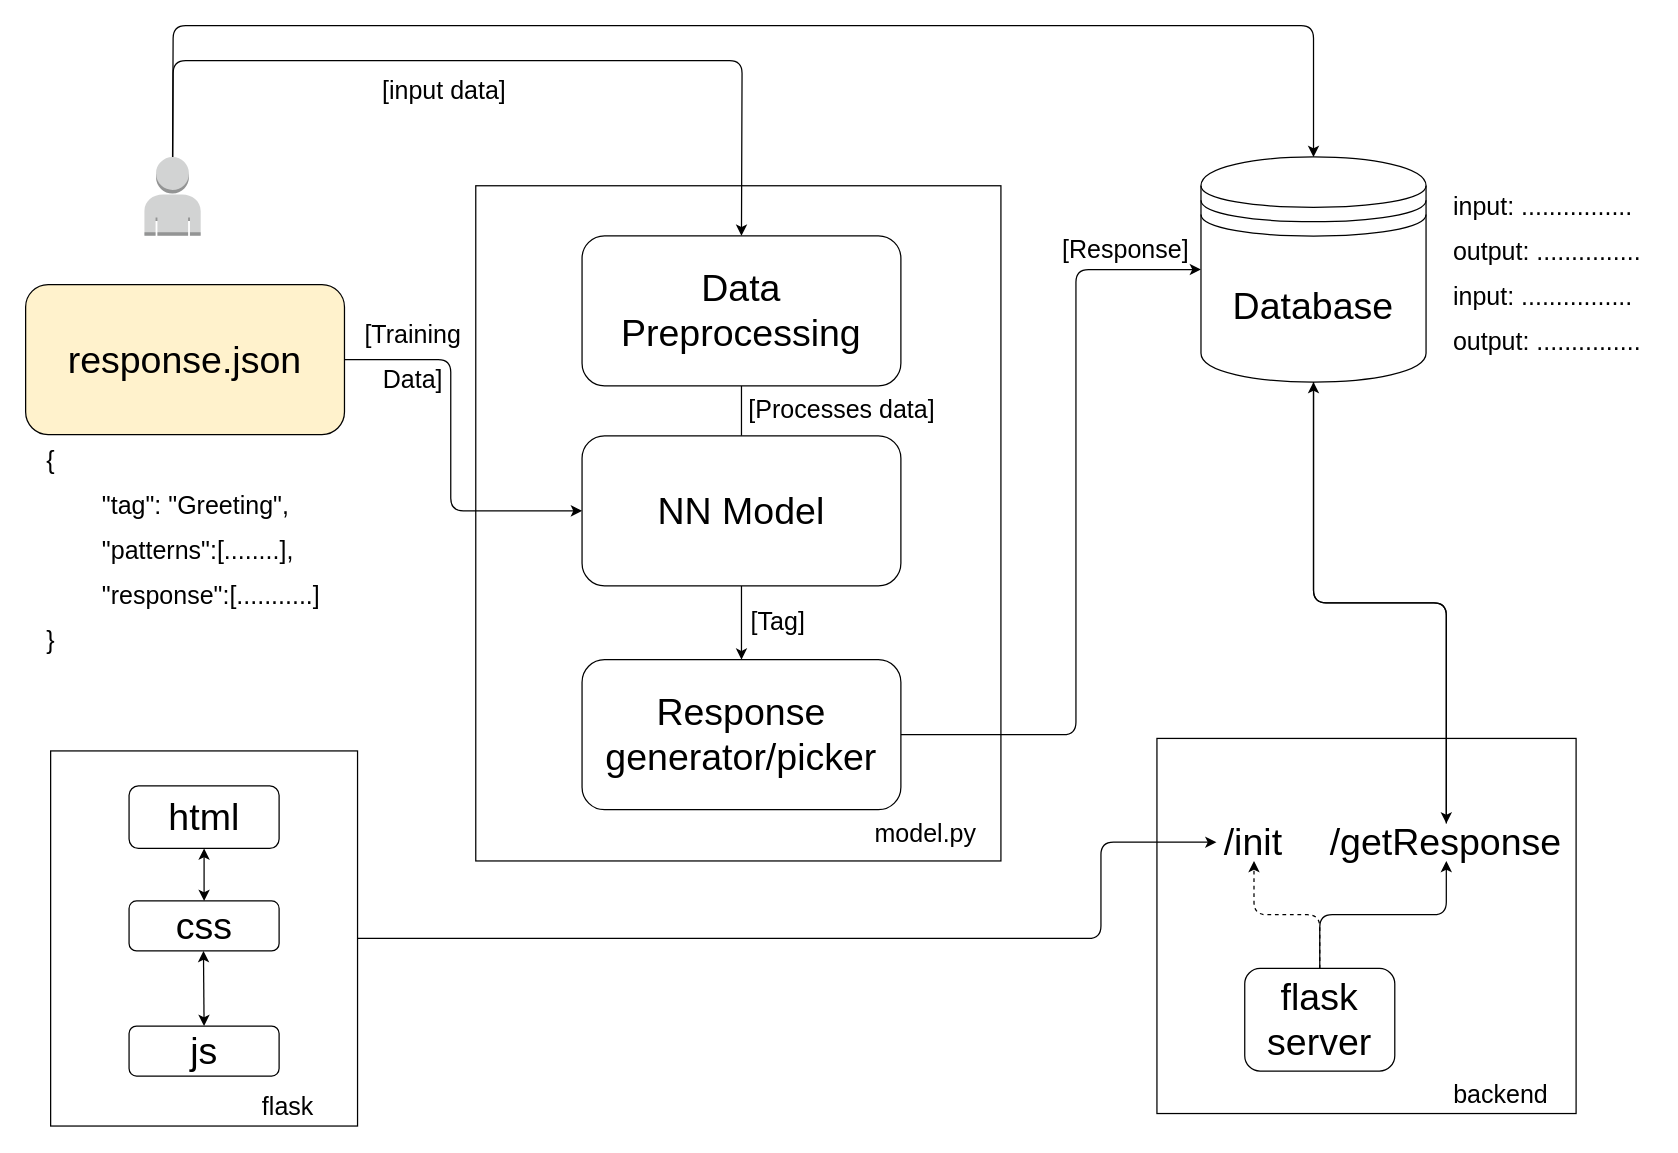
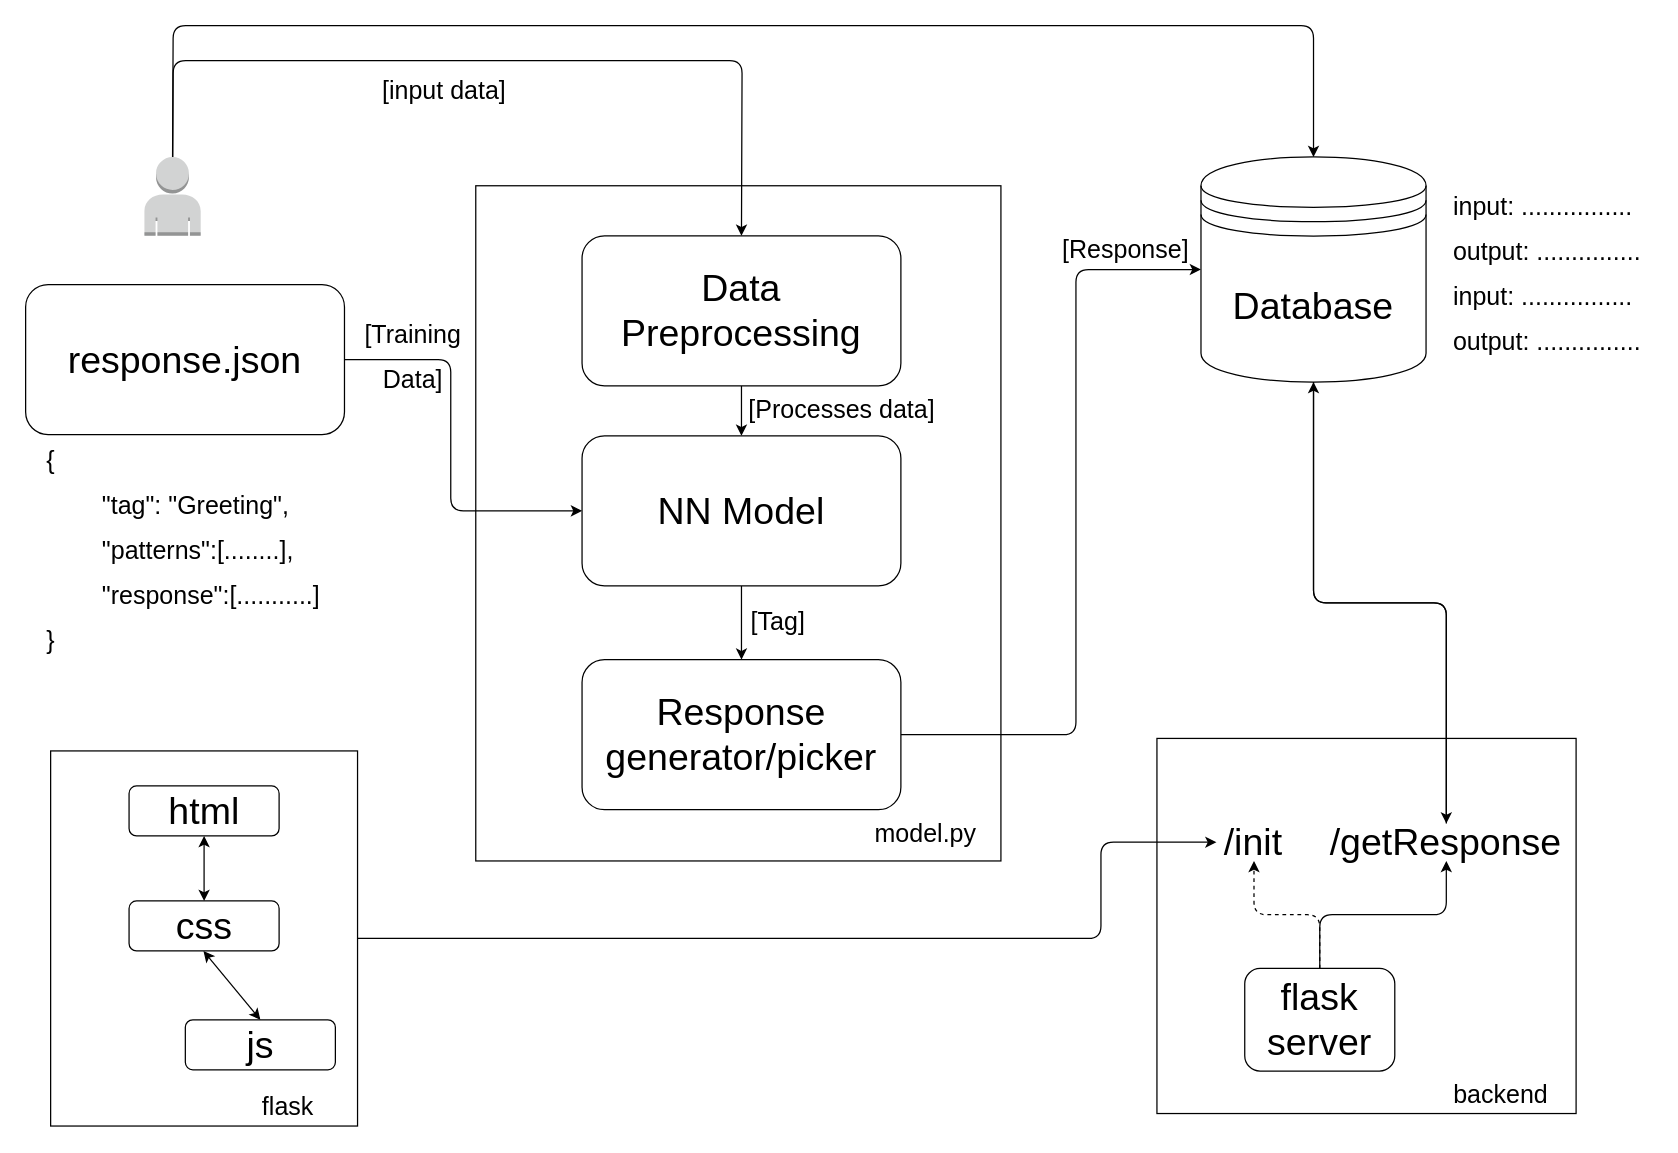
node "response.json": fillcolor #fff2cc -> #ffffff
edge "Data Preprocessing" -- "NN Model": arrowhead none -> classic
node "html": size 150x63 -> 150x50
node "js": moved (204, 1051) -> (260, 1044)
